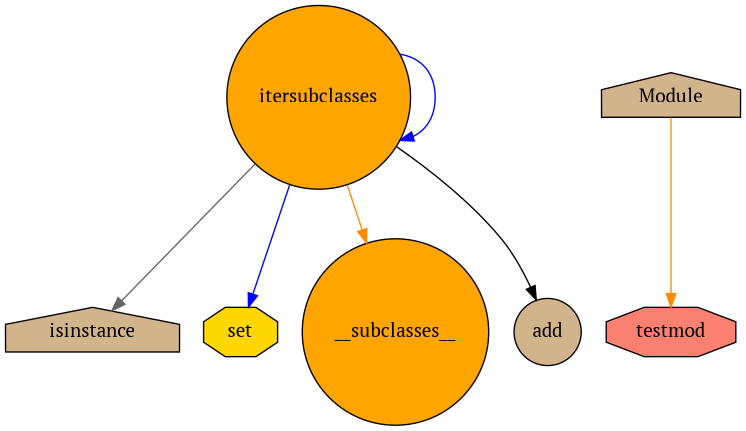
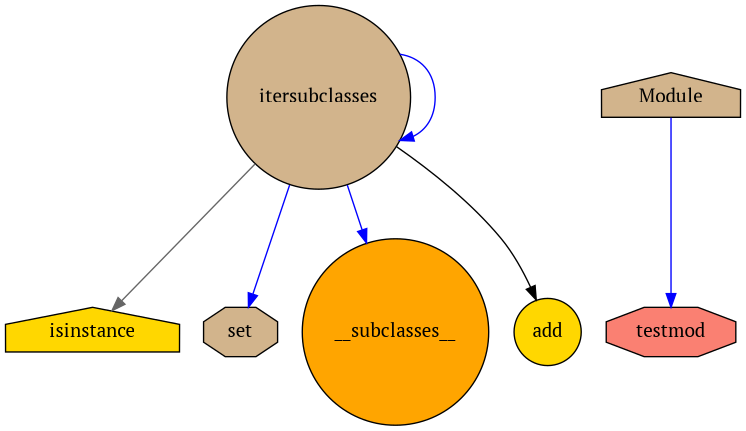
node "itersubclasses": fillcolor orange -> tan
edge "Module" -> "testmod": color darkorange -> blue
edge "itersubclasses" -> "__subclasses__": color darkorange -> blue
node "isinstance": fillcolor tan -> gold
node "set": fillcolor gold -> tan
node "add": fillcolor tan -> gold
